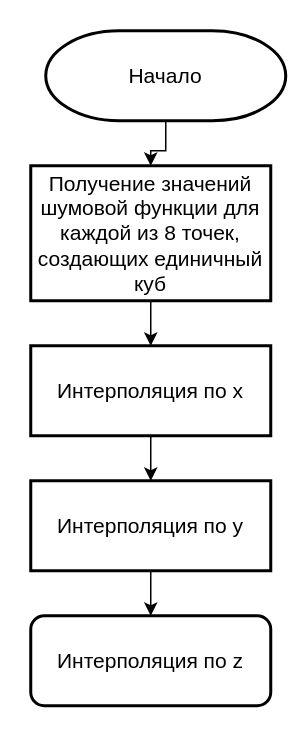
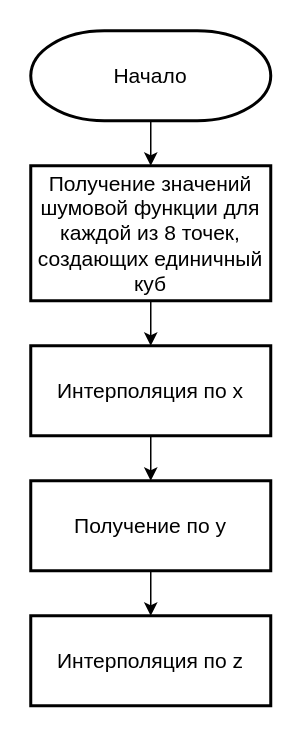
node "Начало": moved (166, 76) -> (151, 76)
node "Интерполяция по y": label "Интерполяция по y" -> "Получение по y"
node "Интерполяция по z": shape rounded rectangle -> rectangle
